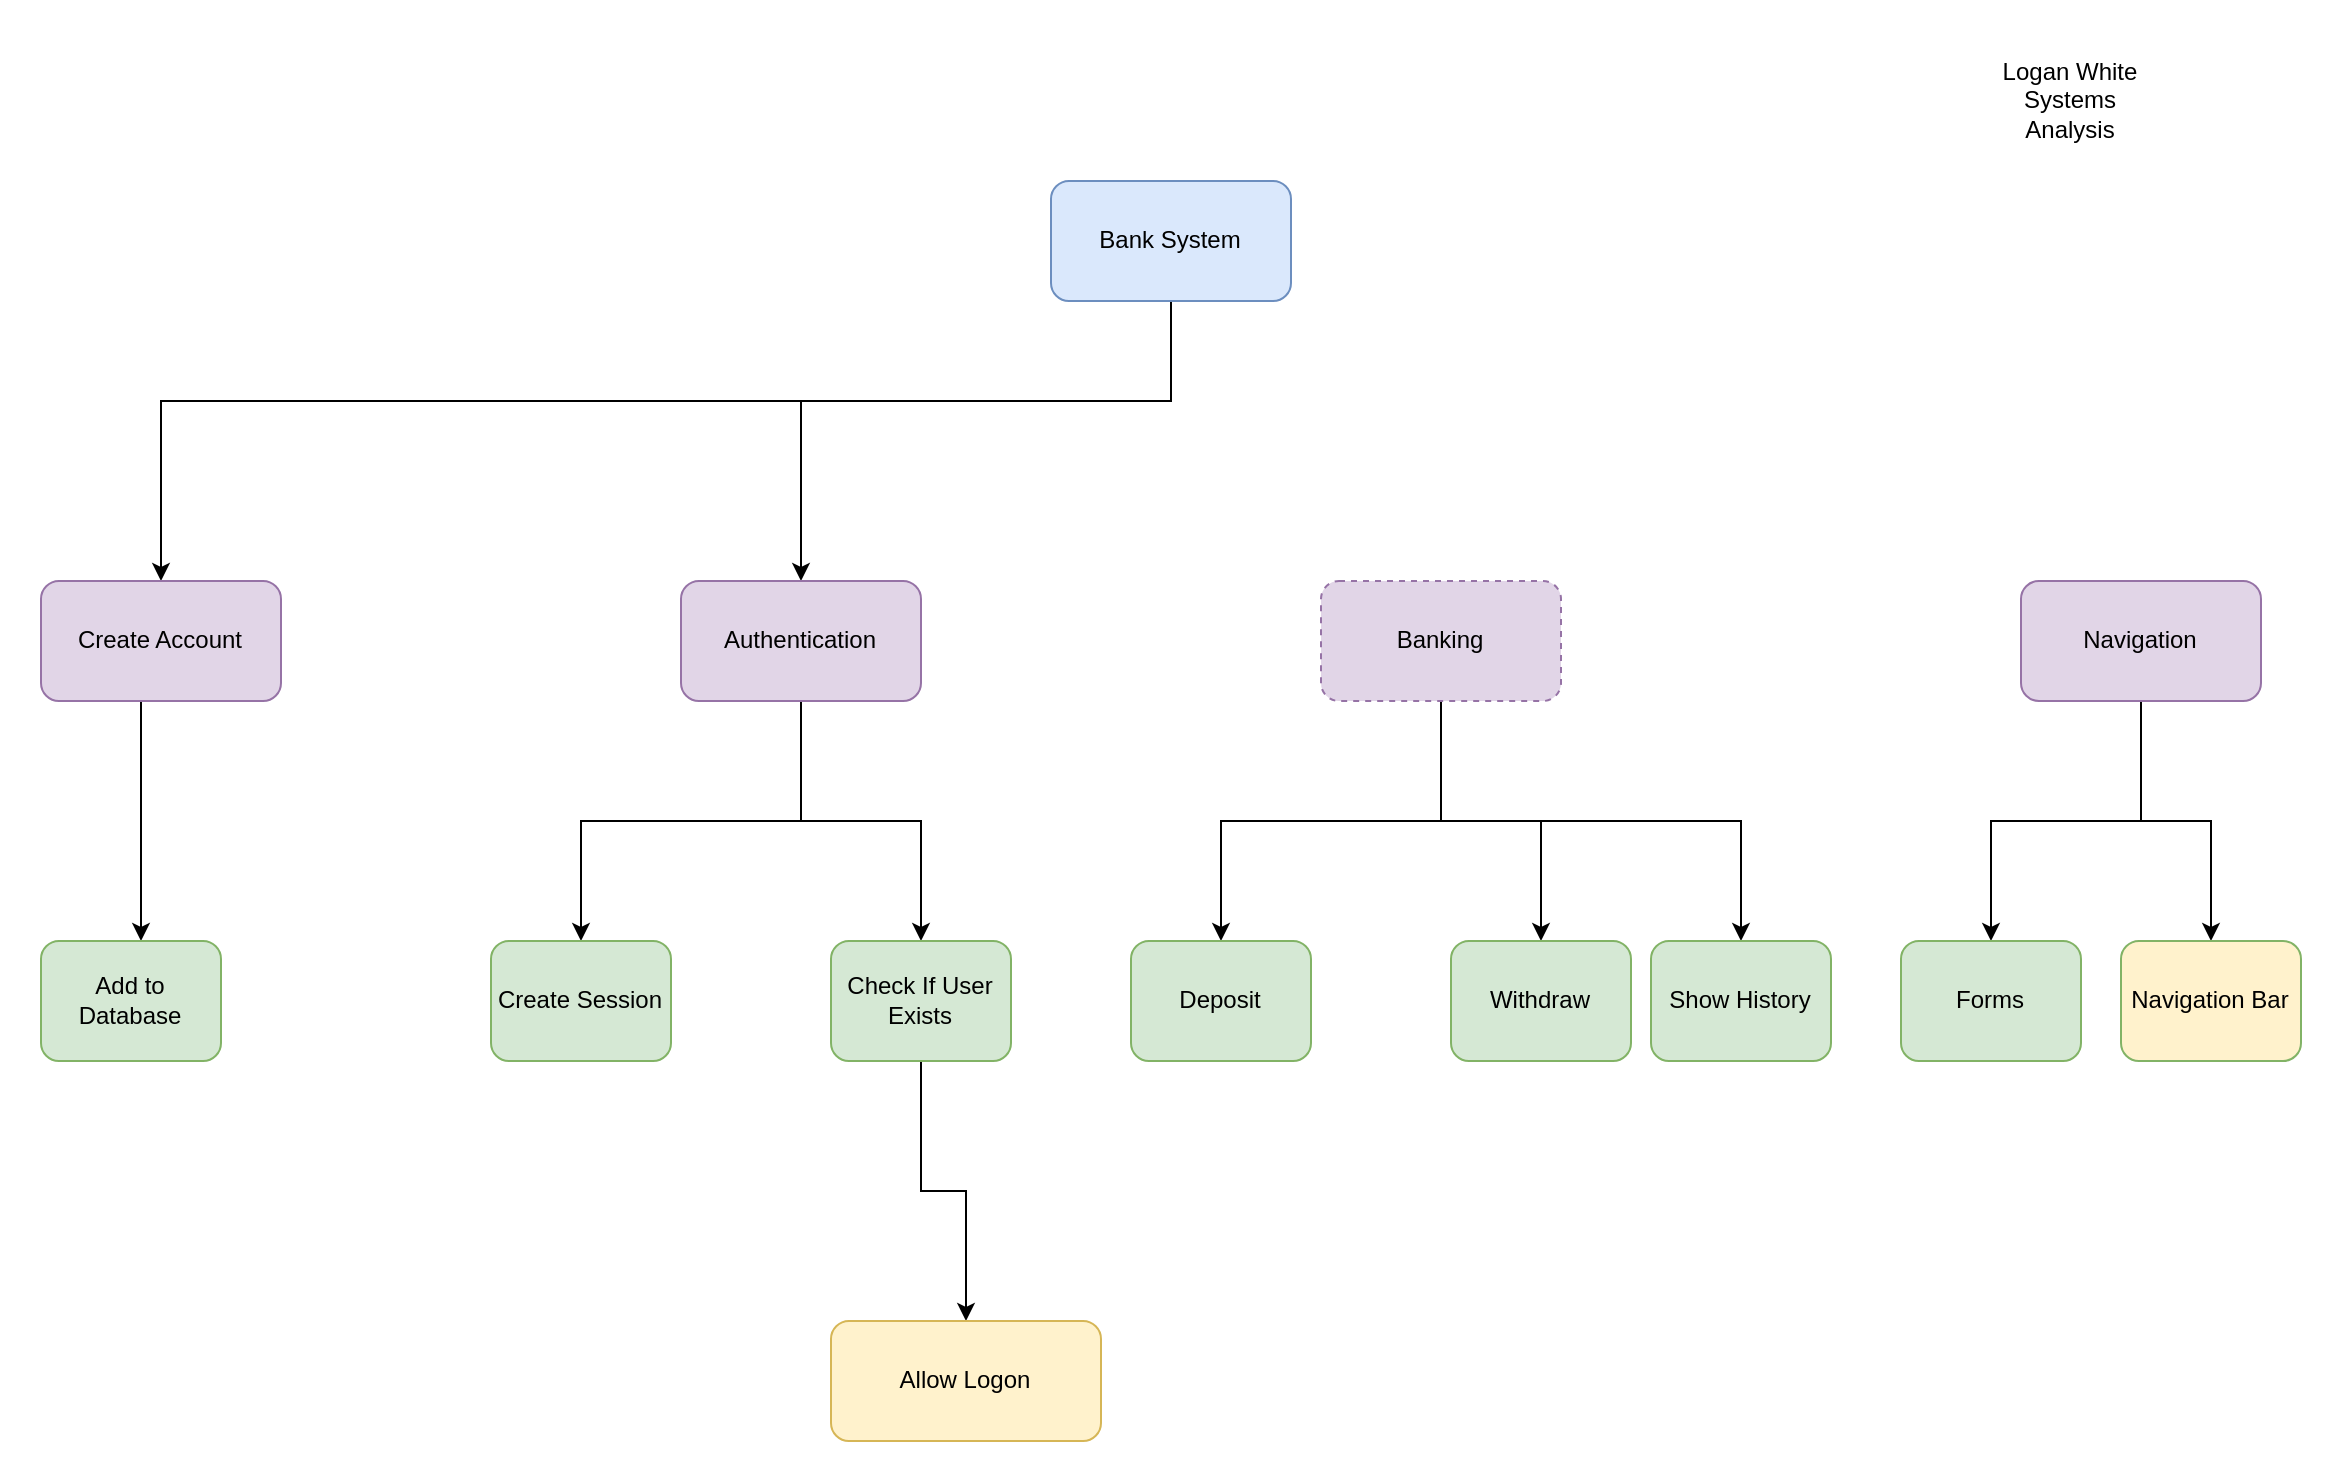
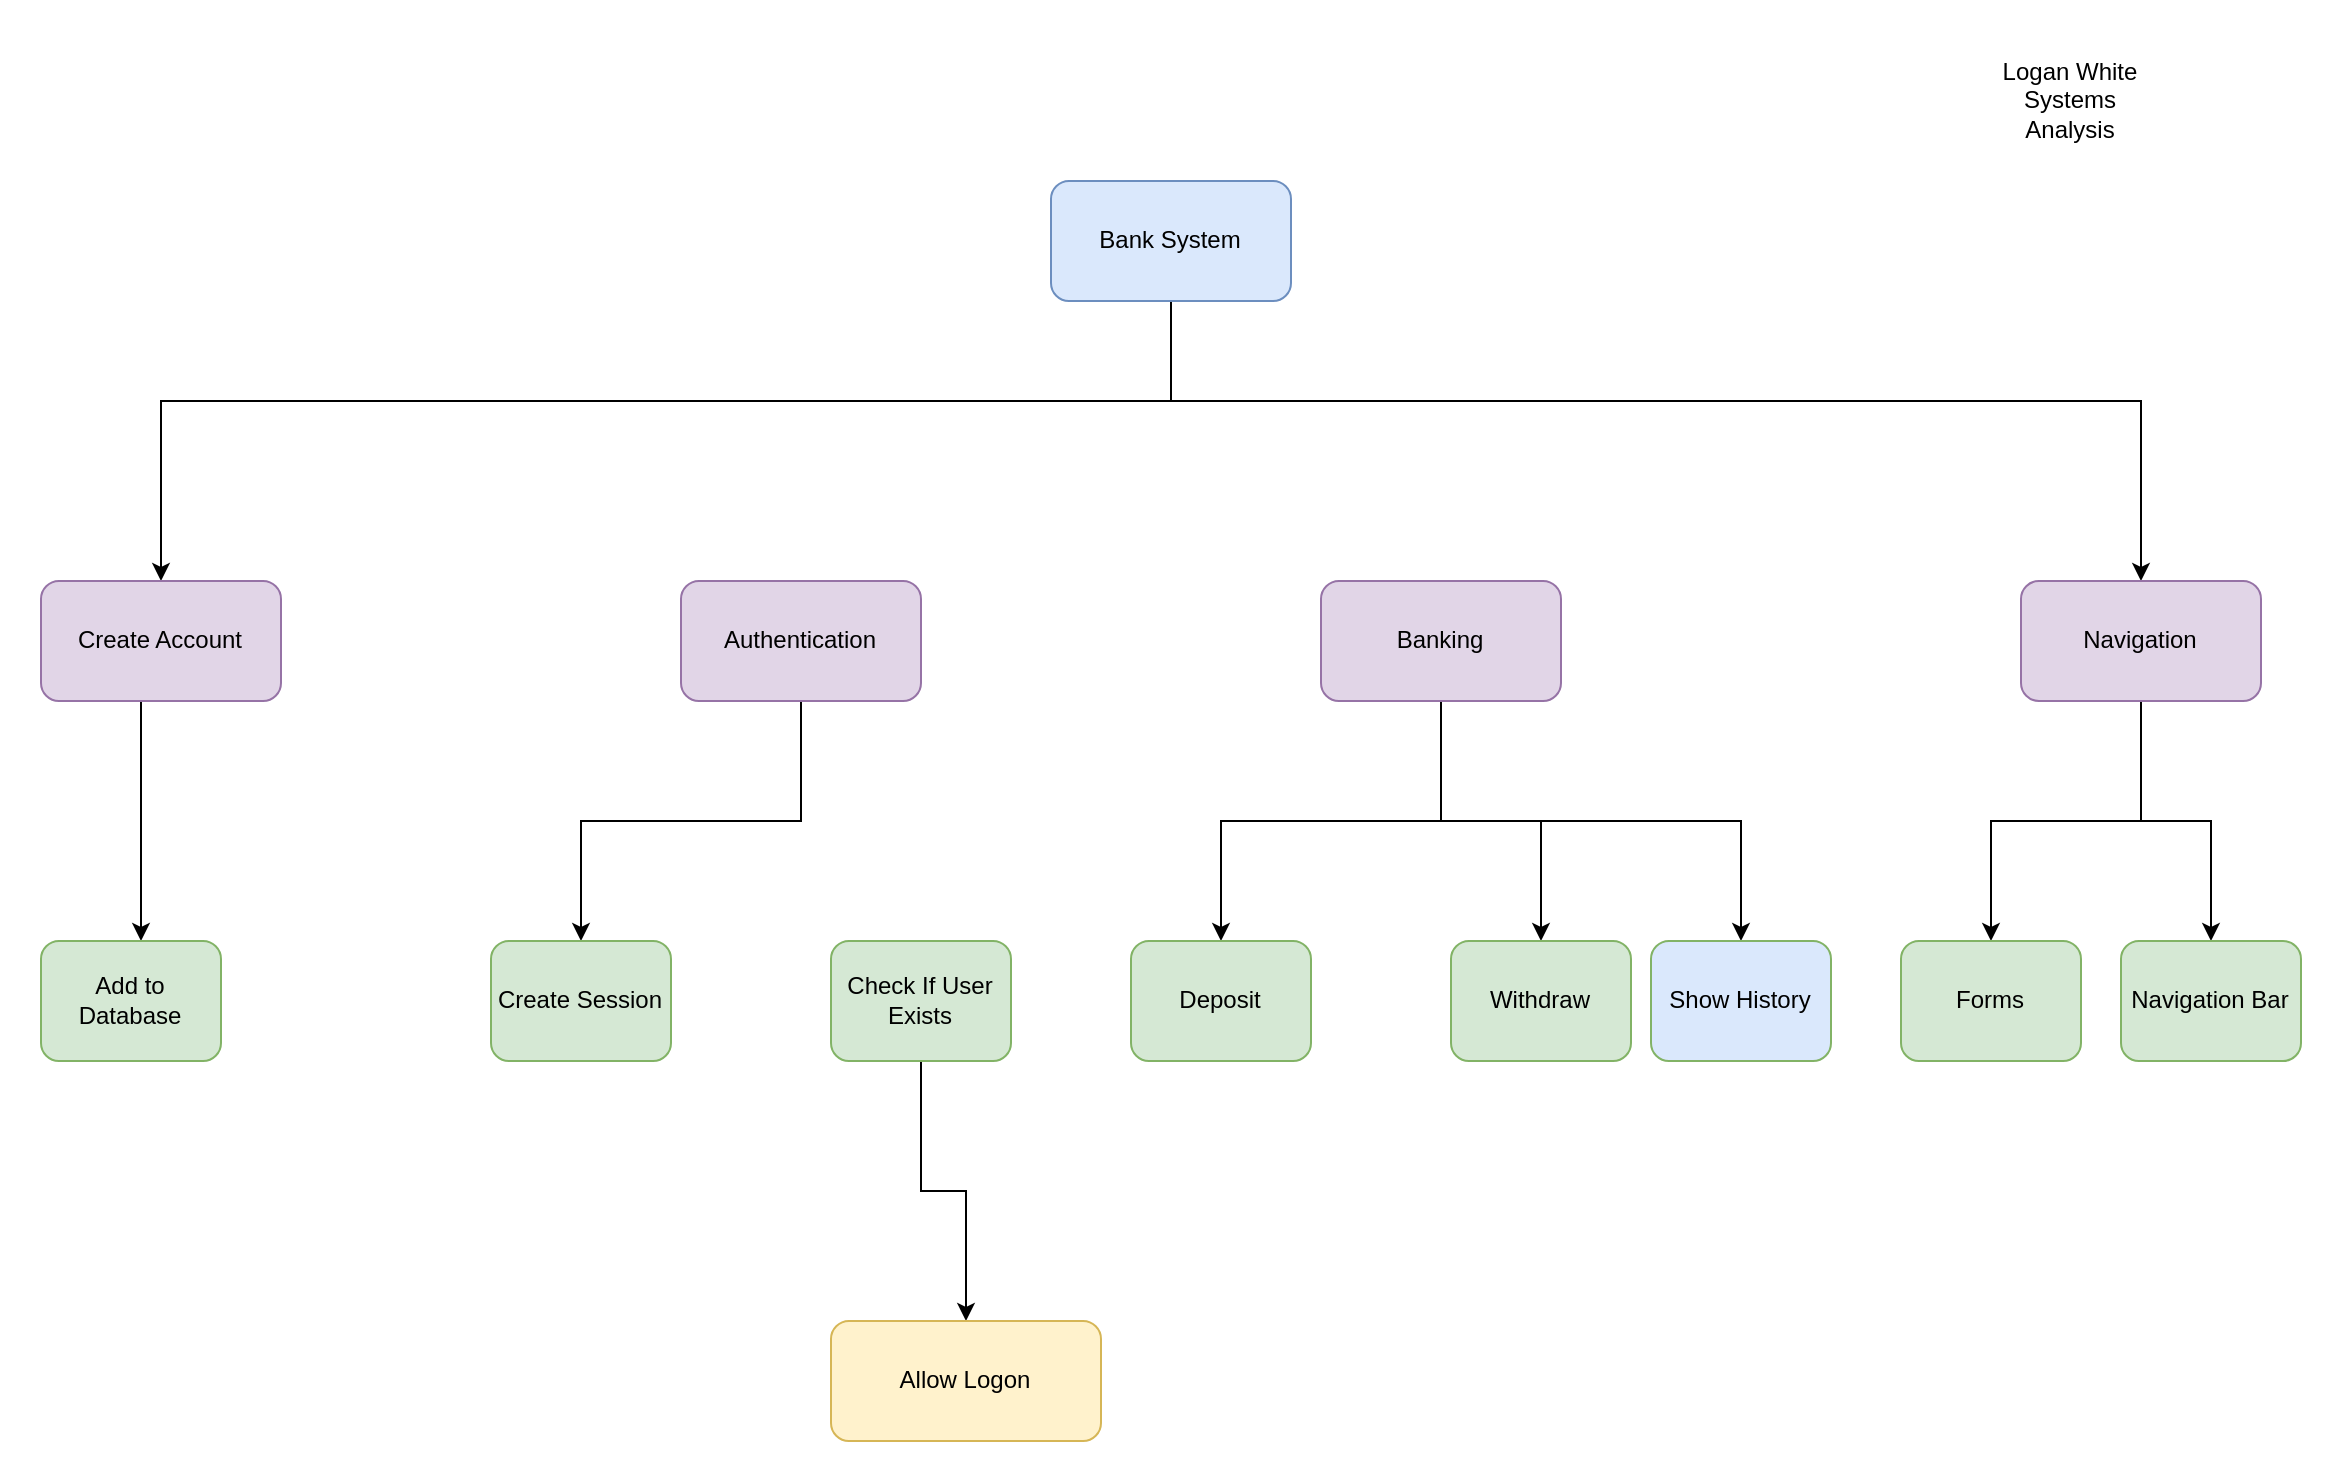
edge "Bank System" -> "Navigation": added
edge "Bank System" -> "Authentication": removed
node "Banking": style dashed -> solid
edge "Authentication" -> "Check If User Exists": removed
node "Show History": fillcolor #d5e8d4 -> #dae8fc
node "Navigation Bar": fillcolor #fff2cc -> #d5e8d4
